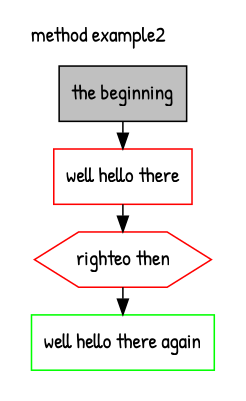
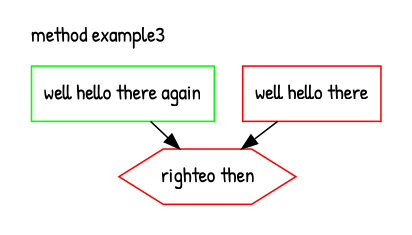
cluster "method example2": label "method example2" -> "method example3"
node "the beginning": removed
edge "righteo then" -> "well hello there again": reversed
